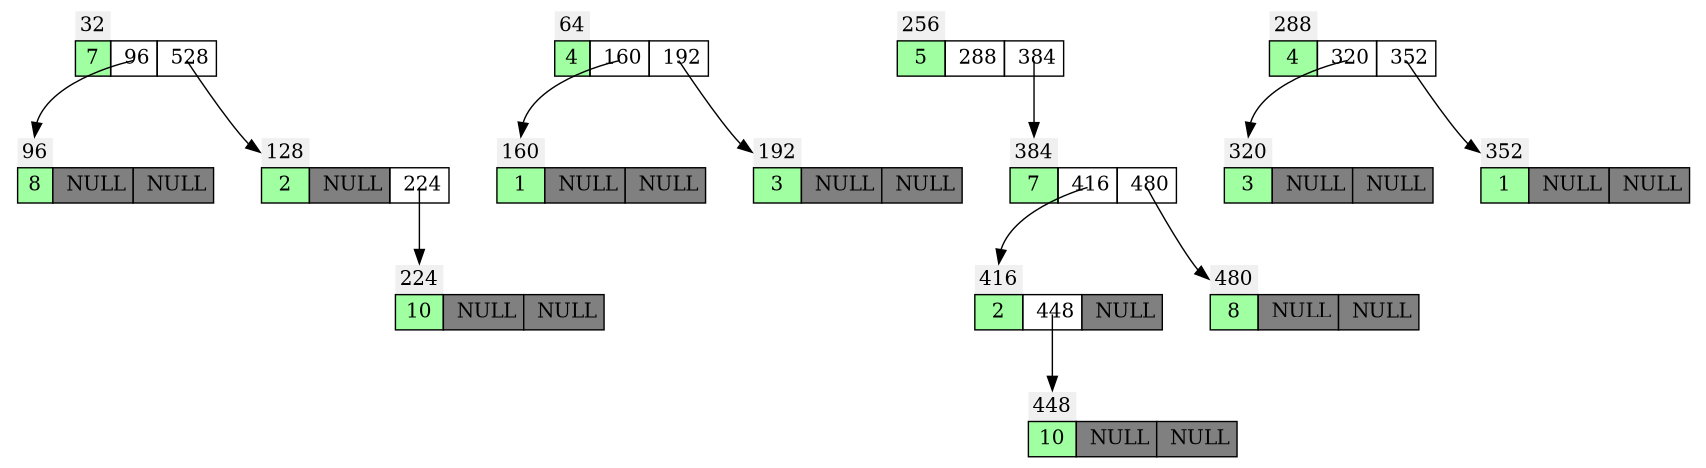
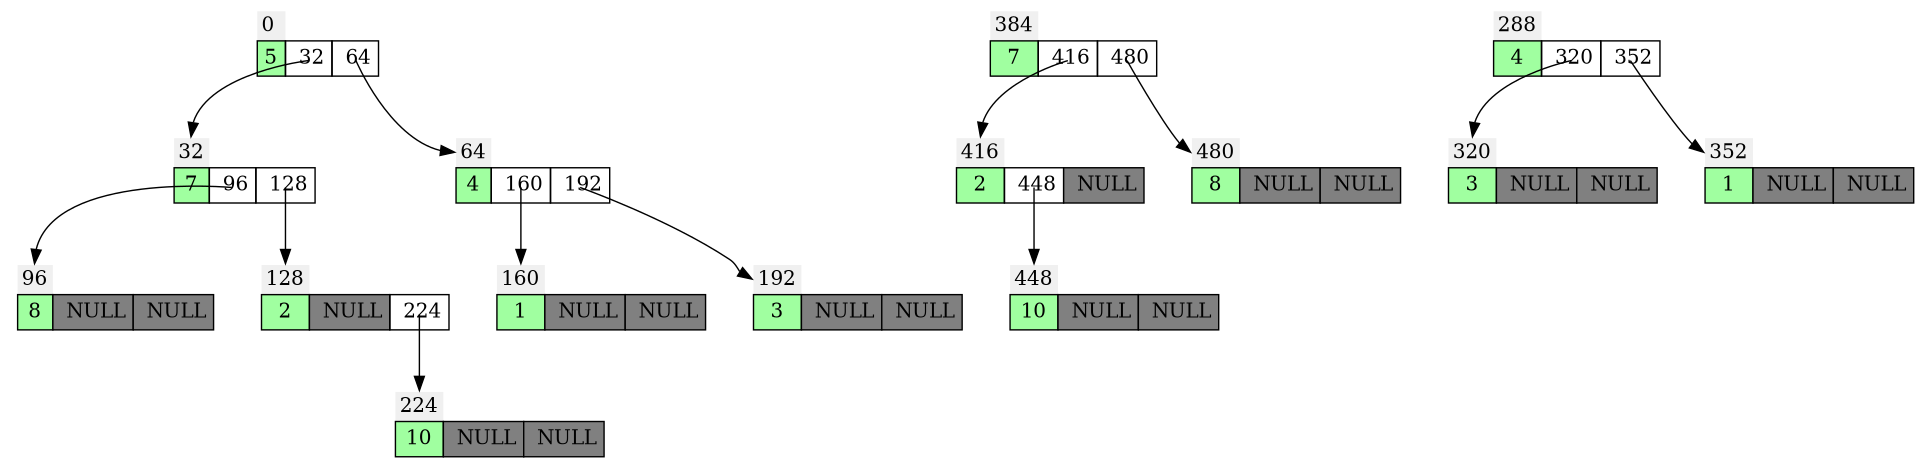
node "0": added
node "256": removed
node "32": text "528" -> "128"
